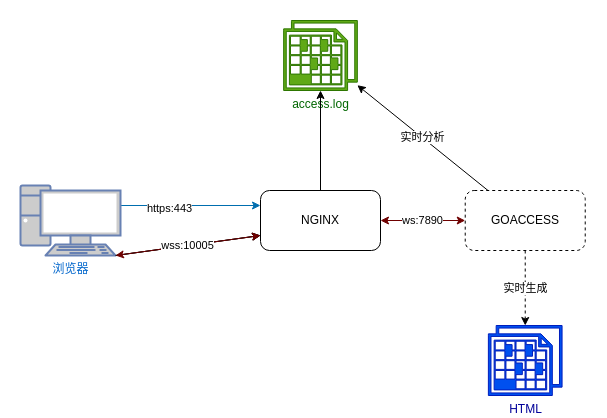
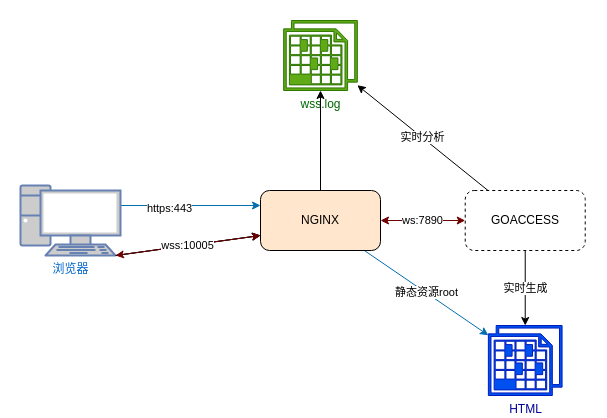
node "access.log": label "access.log" -> "wss.log"
node "NGINX": fillcolor #ffffff -> #ffe6cc
edge "GOACCESS" -> "HTML": style dashed -> solid
edge "NGINX" -> "HTML": added, label "静态资源root"
